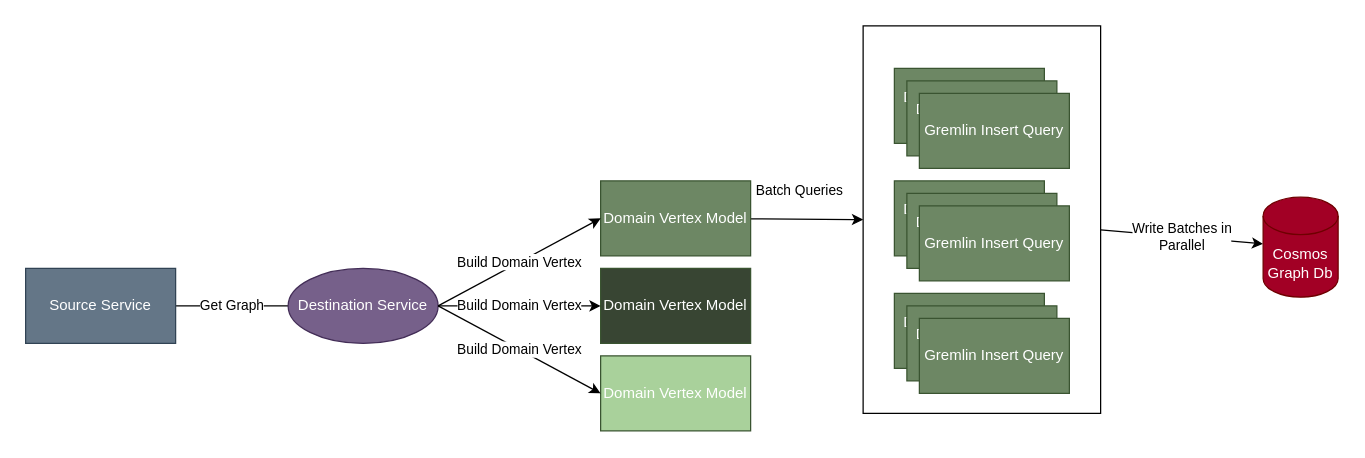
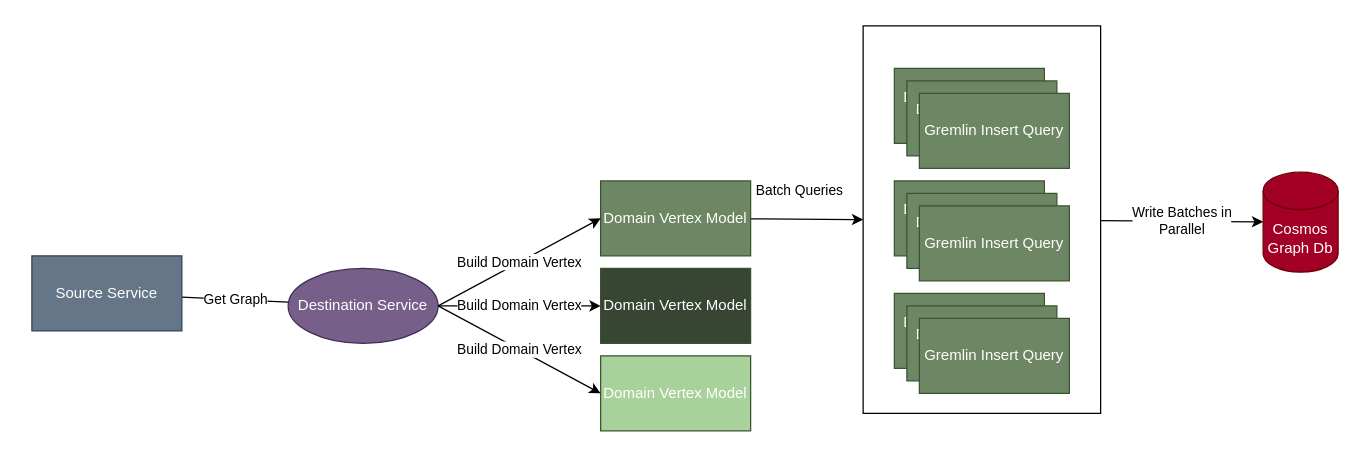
node "Cosmos Graph Db": moved (1301, 247) -> (1301, 222)
node "Source Service": moved (101, 306) -> (107, 293)
